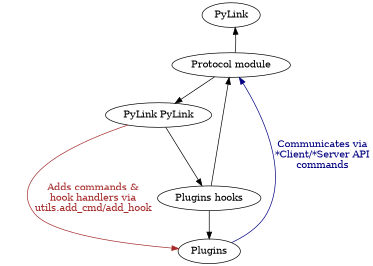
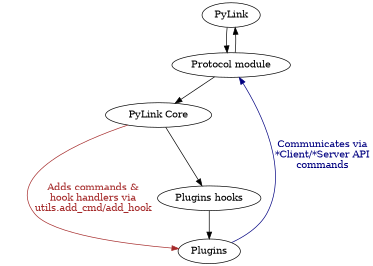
node "PyLink PyLink": label "PyLink PyLink" -> "PyLink Core"
edge "Plugins hooks" -> "Protocol module": now "PyLink" -> "Protocol module"
